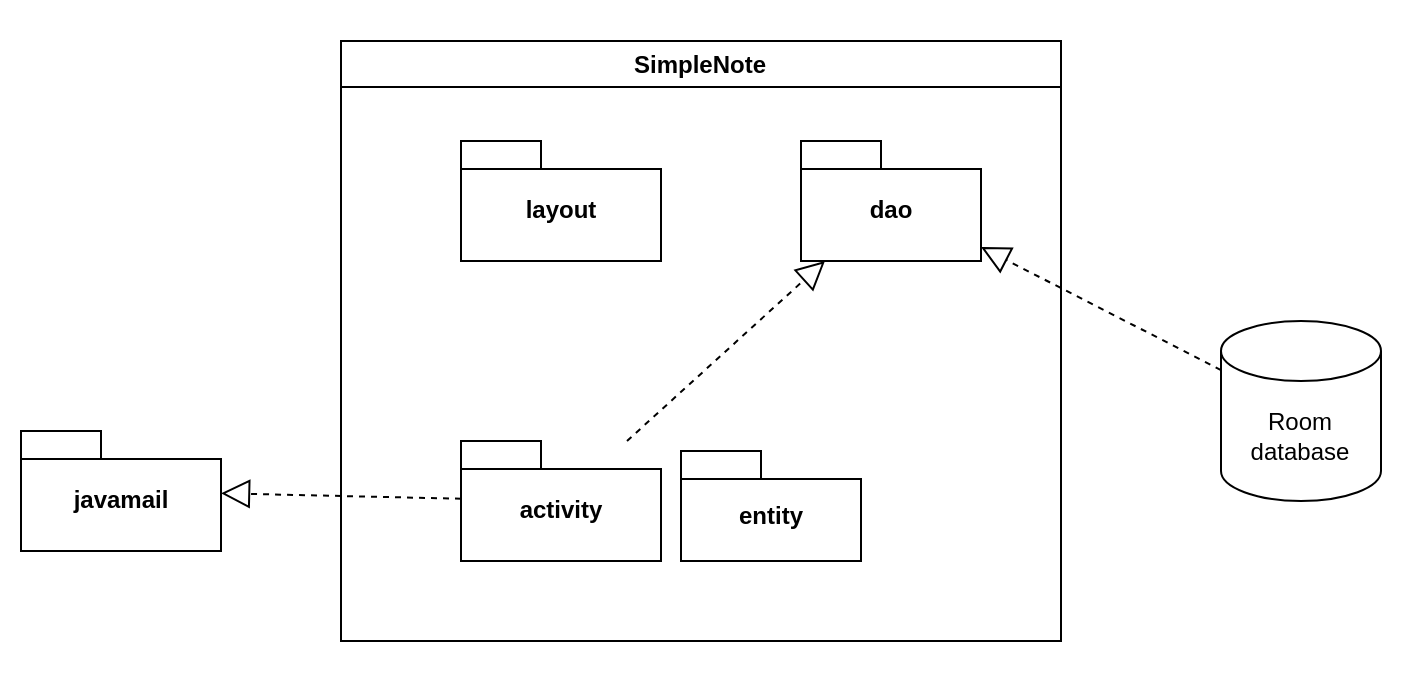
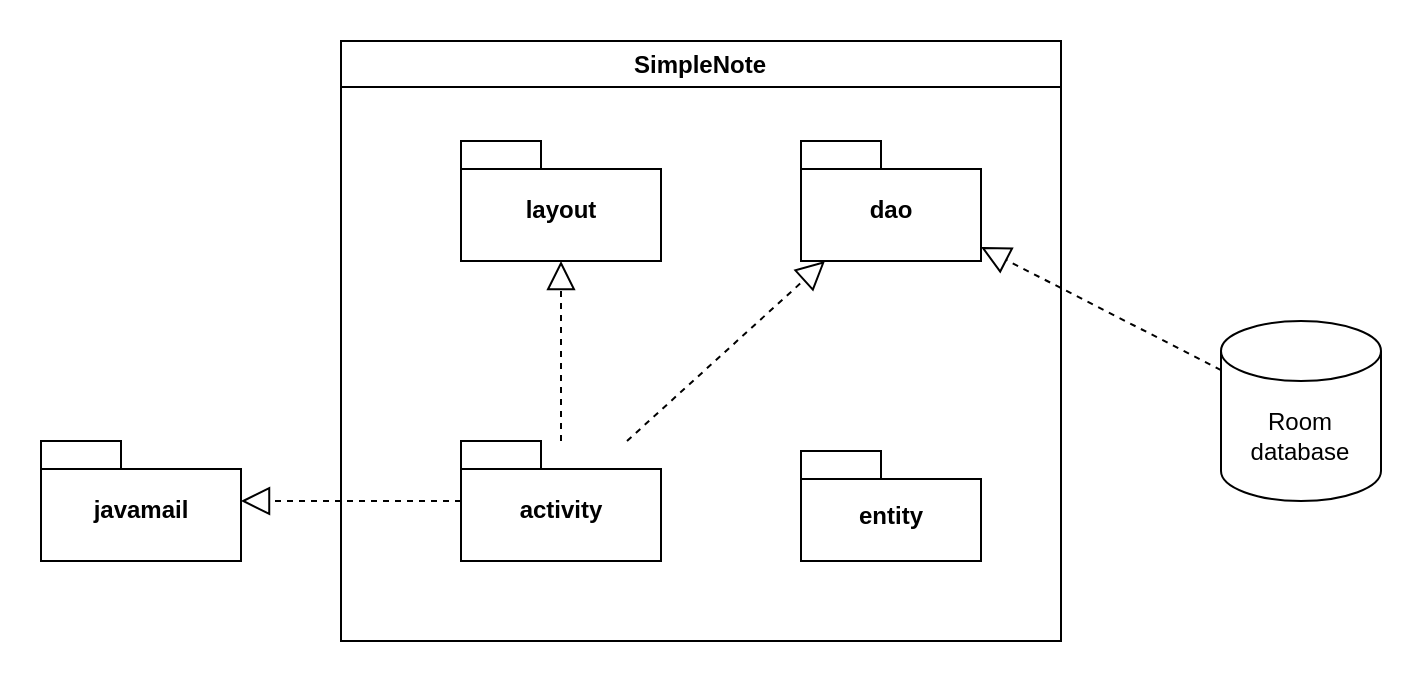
edge "activity" -> "layout": added
node "javamail": moved (121, 491) -> (141, 501)
node "entity": moved (771, 506) -> (891, 506)
